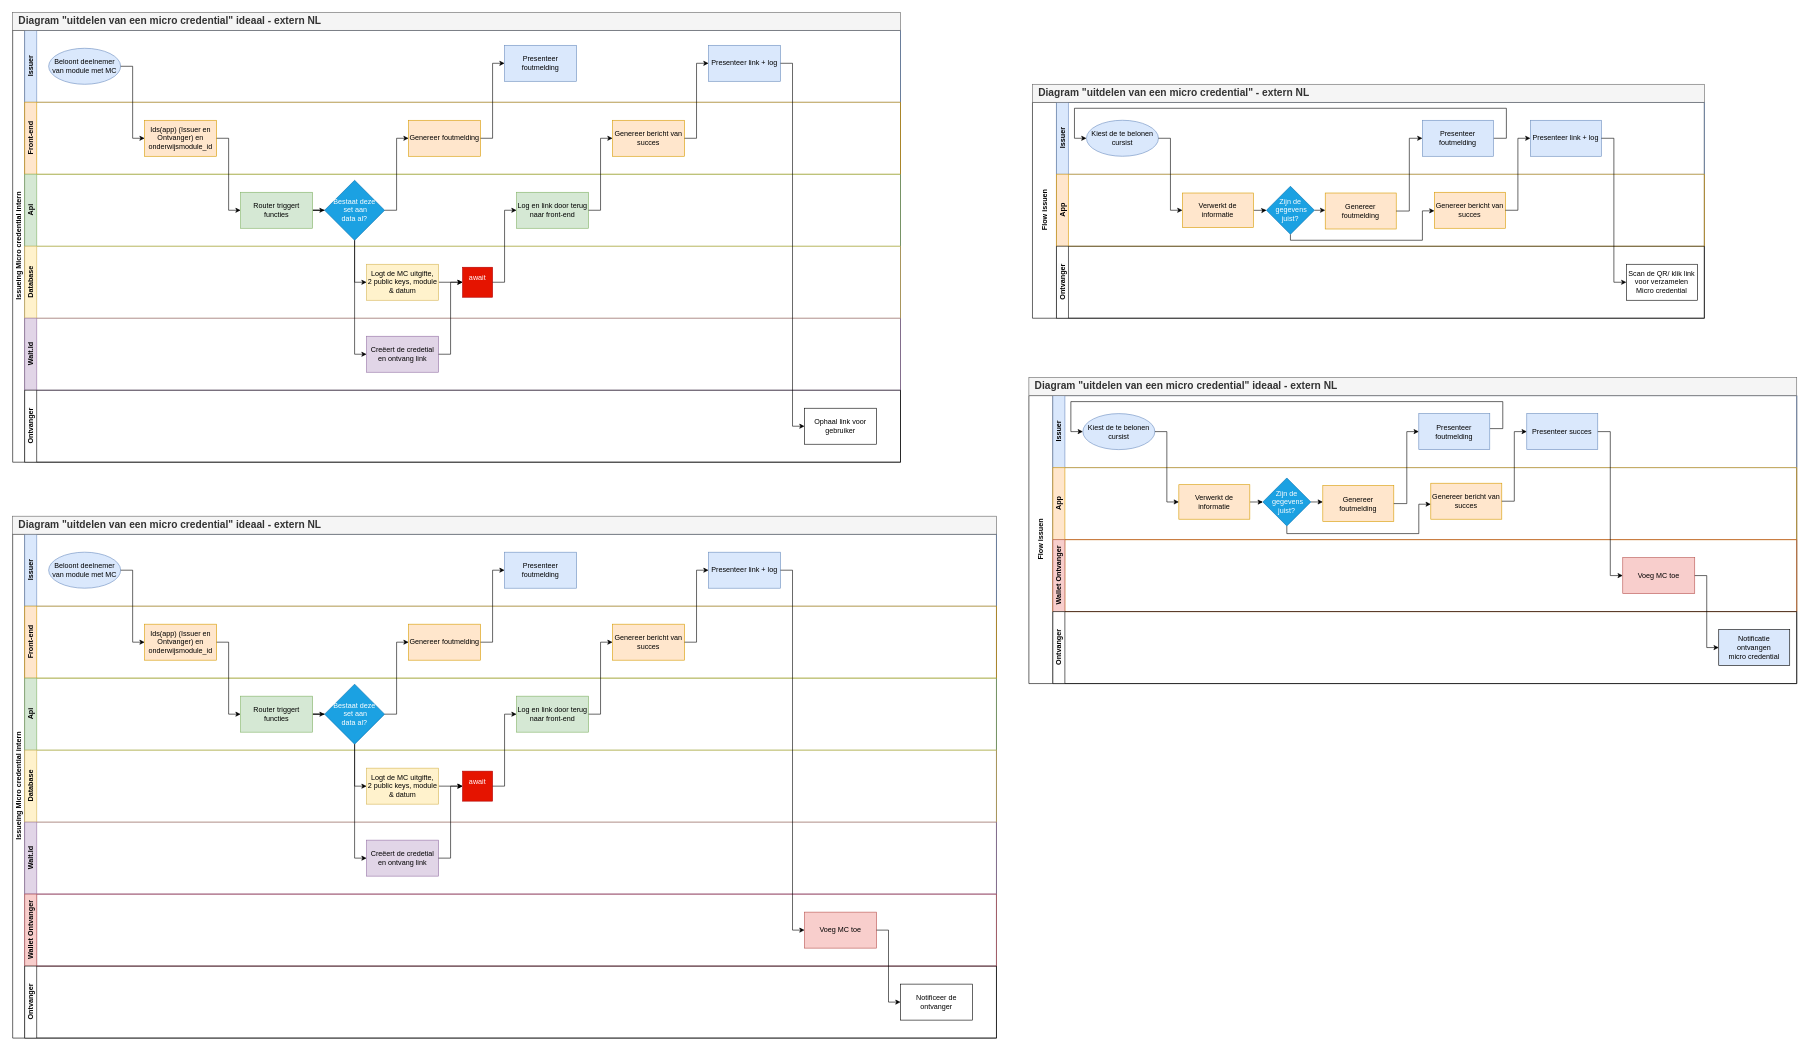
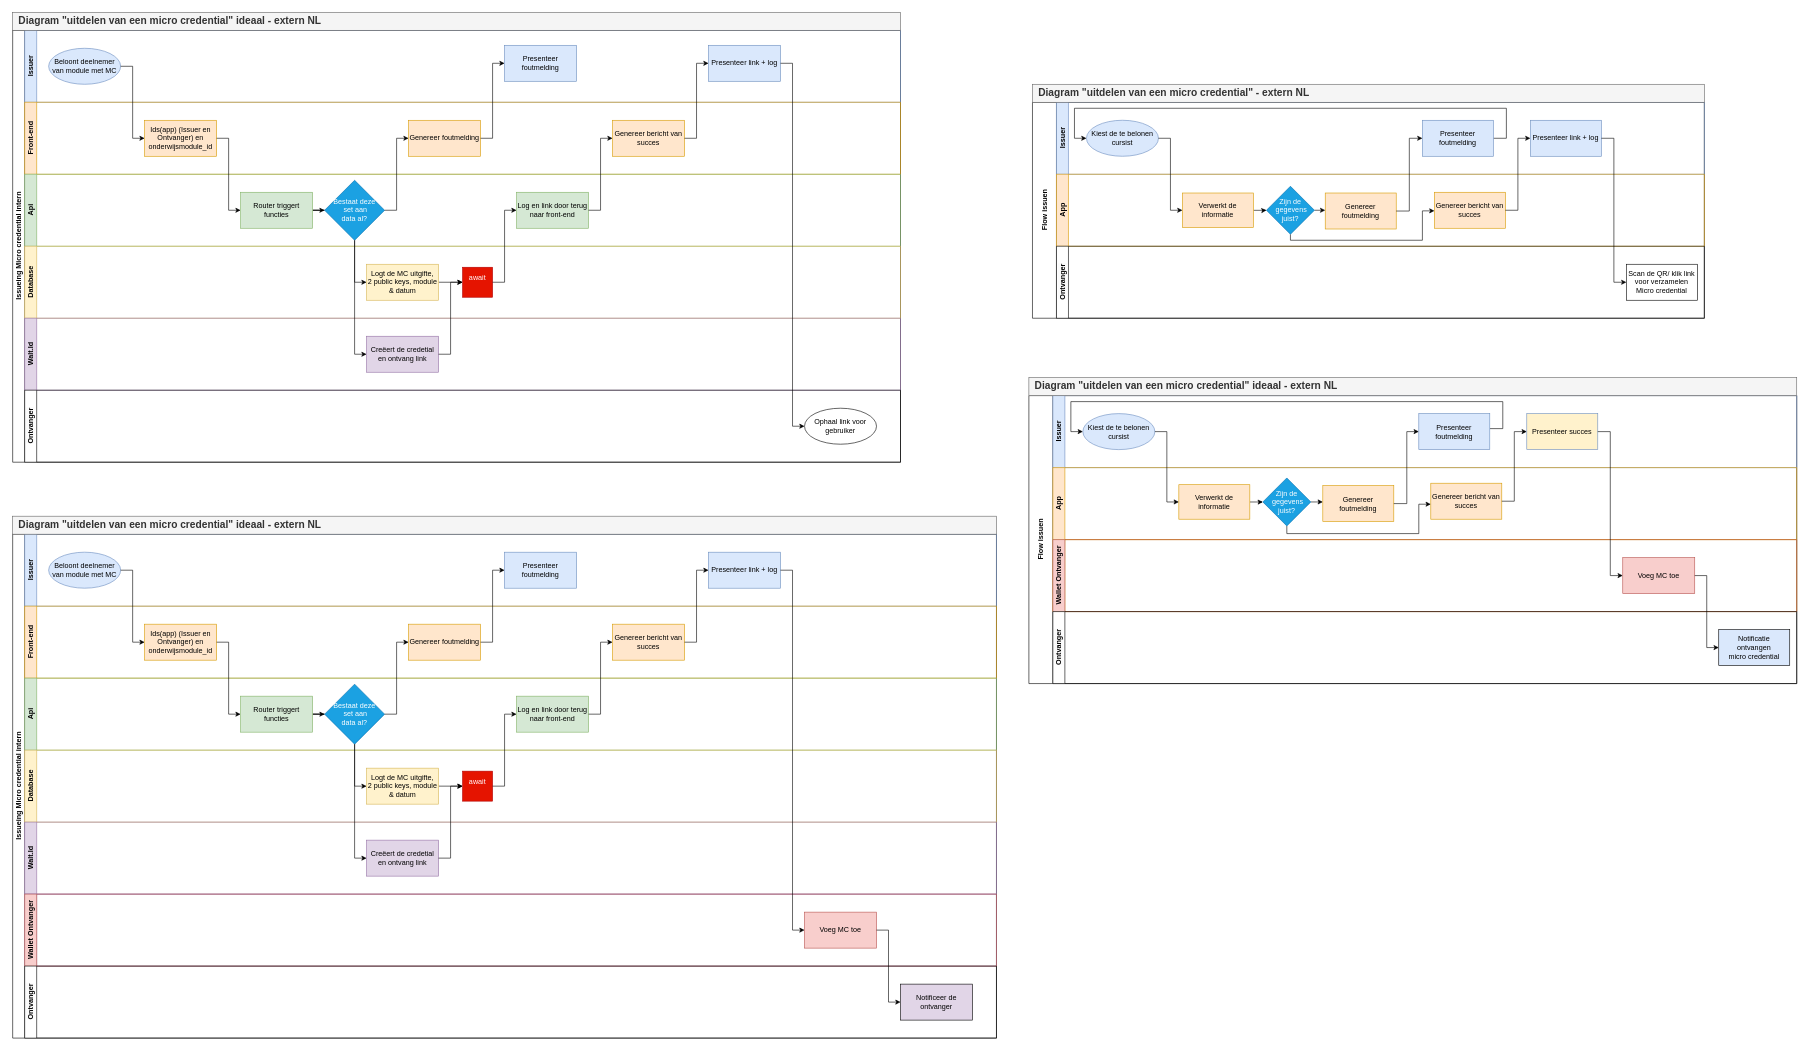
node "Ophaal link voor gebruiker": shape rectangle -> ellipse
node "Presenteer succes": fillcolor #dae8fc -> #fff2cc
node "Notificeer de ontvanger": fillcolor #ffffff -> #e1d5e7
